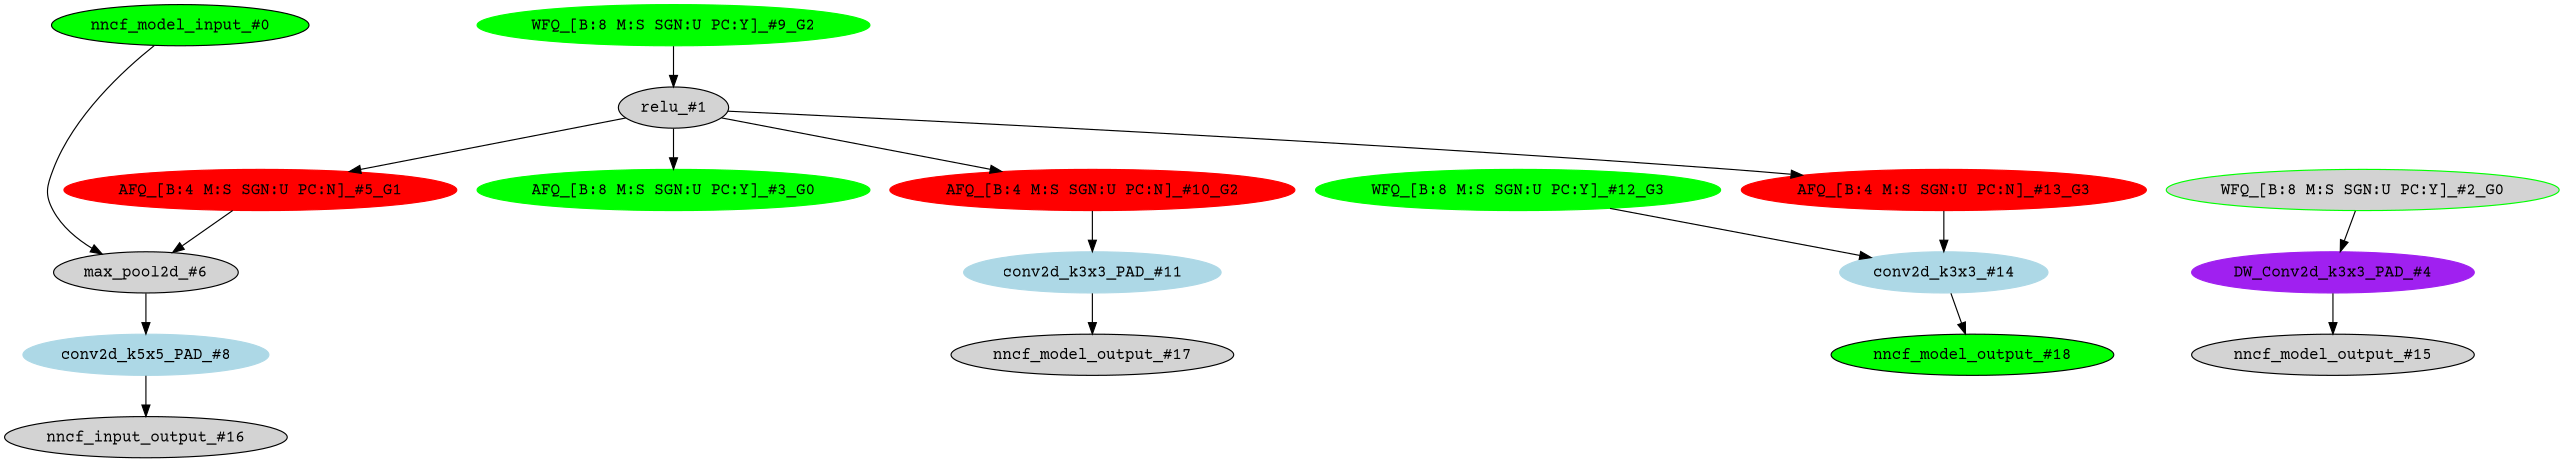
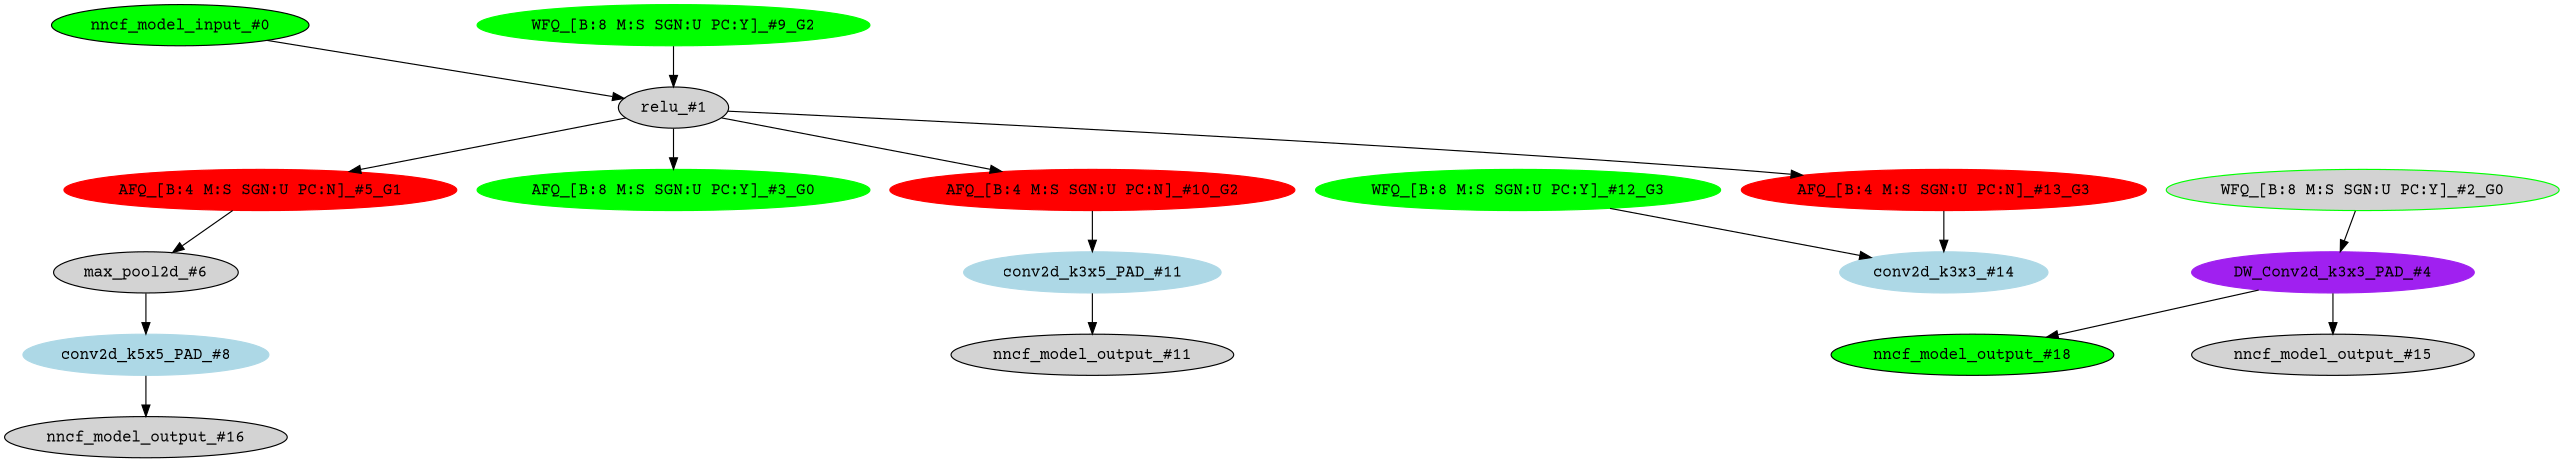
edge "nncf_model_input_#0" -> "max_pool2d_#6": now "nncf_model_input_#0" -> "relu_#1"
node "conv2d_k3x3_PAD_#11": label "conv2d_k3x3_PAD_#11" -> "conv2d_k3x5_PAD_#11"
edge "conv2d_k3x3_#14" -> "nncf_model_output_#18": now "DW_Conv2d_k3x3_PAD_#4" -> "nncf_model_output_#18"
node "nncf_model_output_#17": label "nncf_model_output_#17" -> "nncf_model_output_#11"
node "nncf_input_output_#16": label "nncf_input_output_#16" -> "nncf_model_output_#16"
